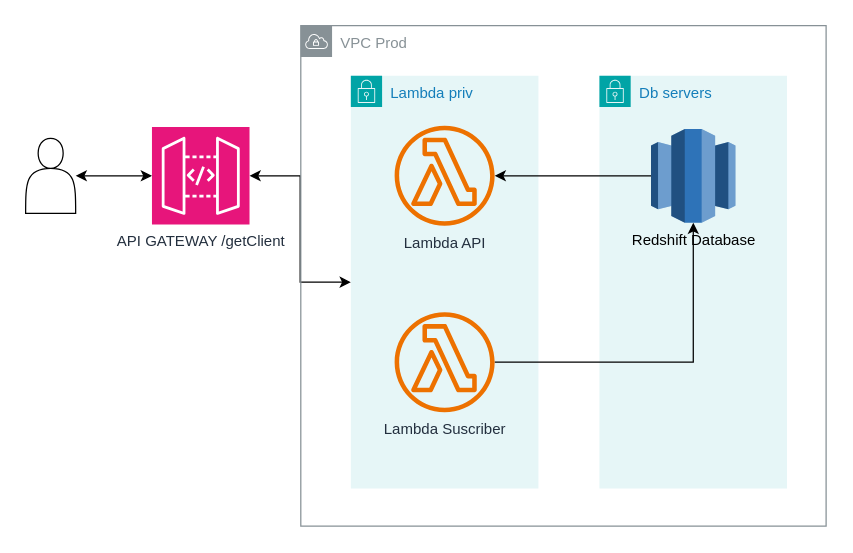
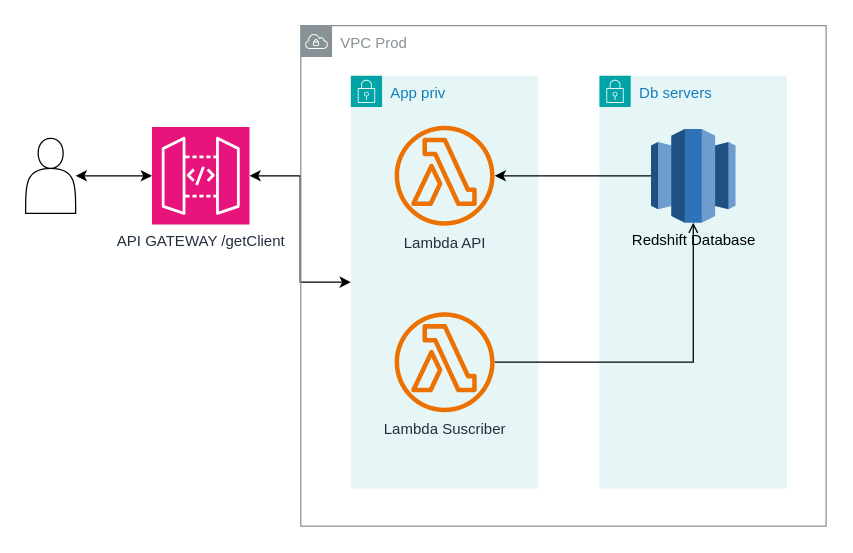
node "Lambda priv": label "Lambda priv" -> "App priv"
edge "Lambda Suscriber" -> "Redshift Database": arrowhead classic -> open
